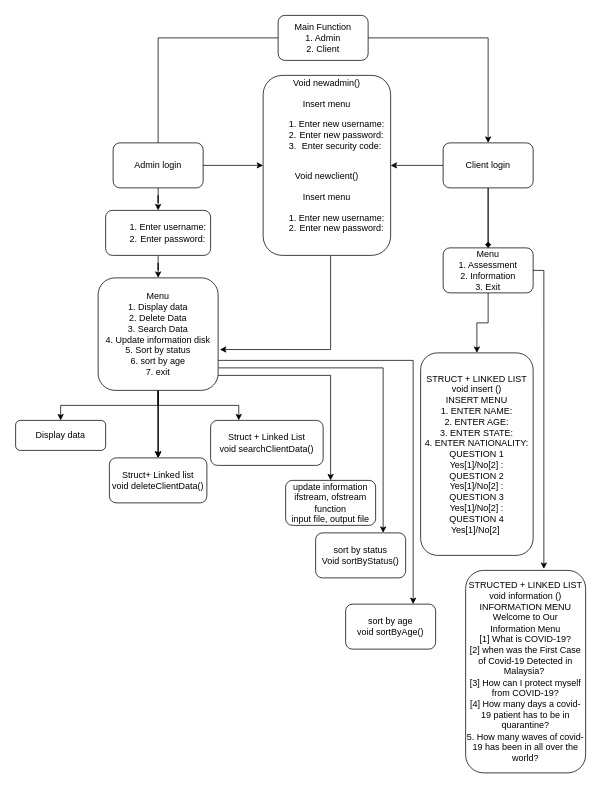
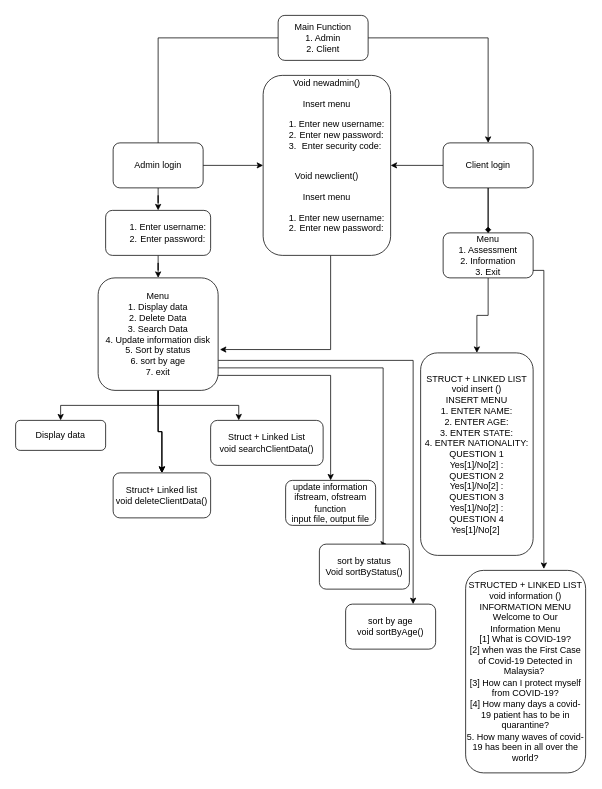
node "Menu 1. Assessment 2. Information 3. Exit": moved (488, 270) -> (488, 255)
node "Struct+ Linked list void deleteClientData()": moved (158, 480) -> (162, 495)
node "sort by status Void sortByStatus()": moved (360, 555) -> (364, 567)
